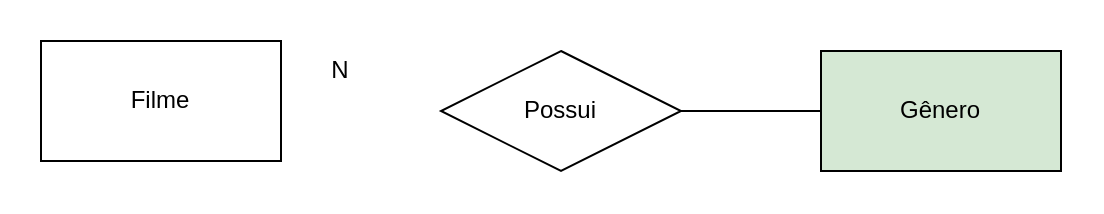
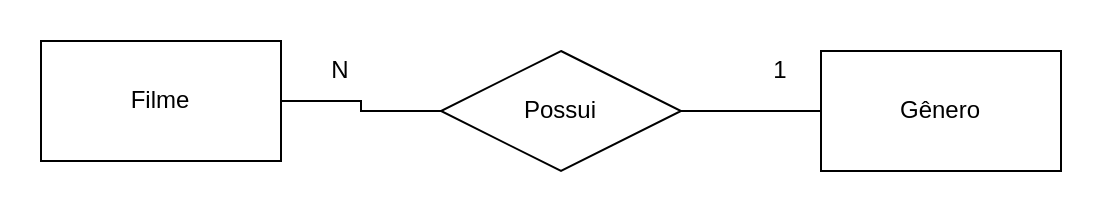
node "1": added
edge "Filme" -- "Possui": added
node "Gênero": fillcolor #d5e8d4 -> #ffffff
